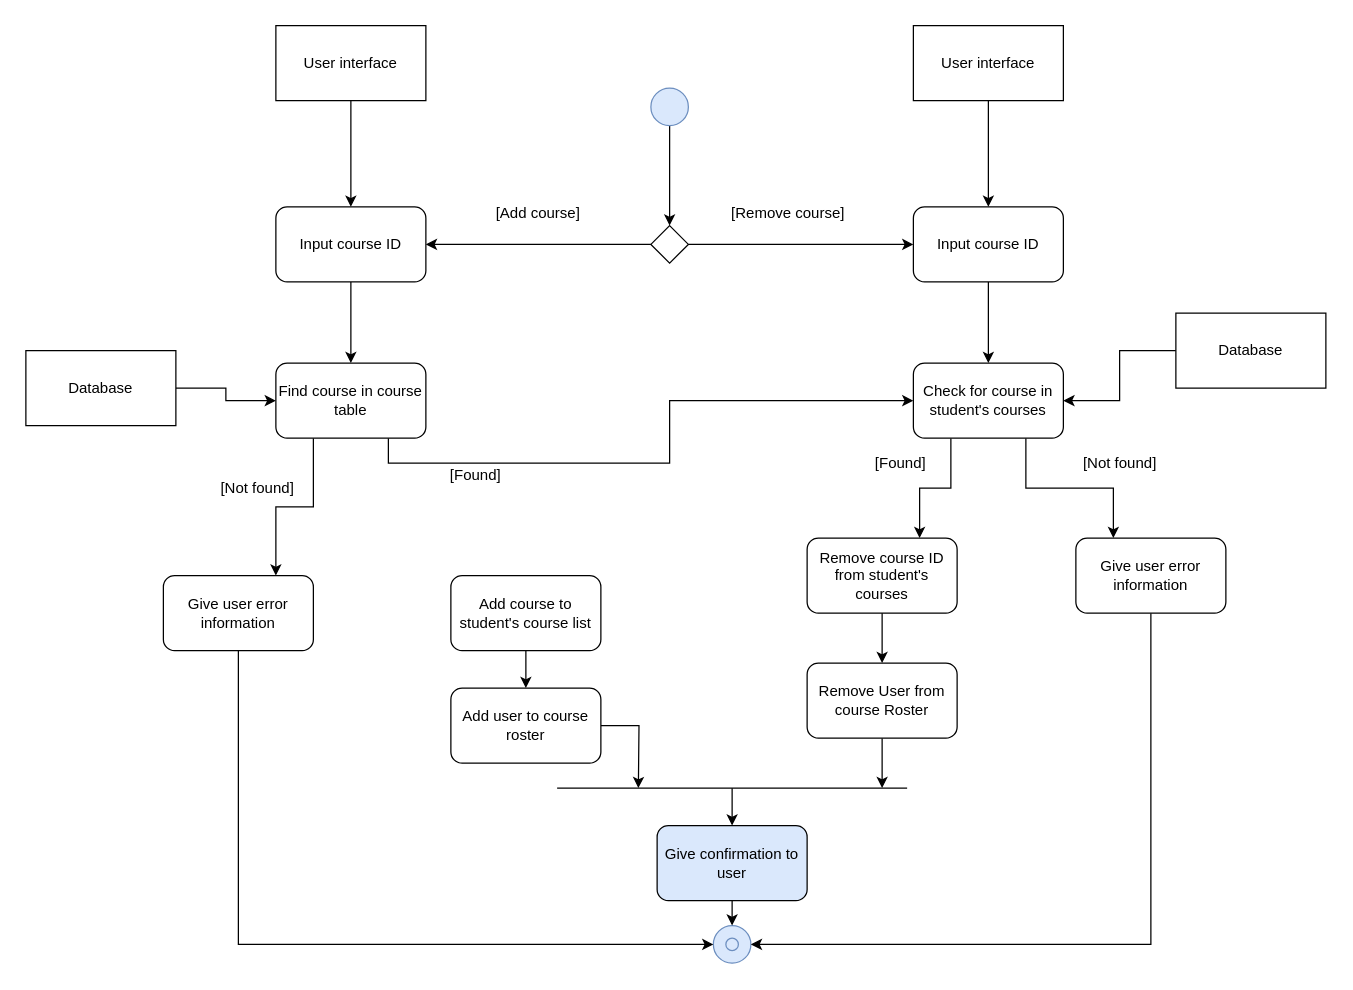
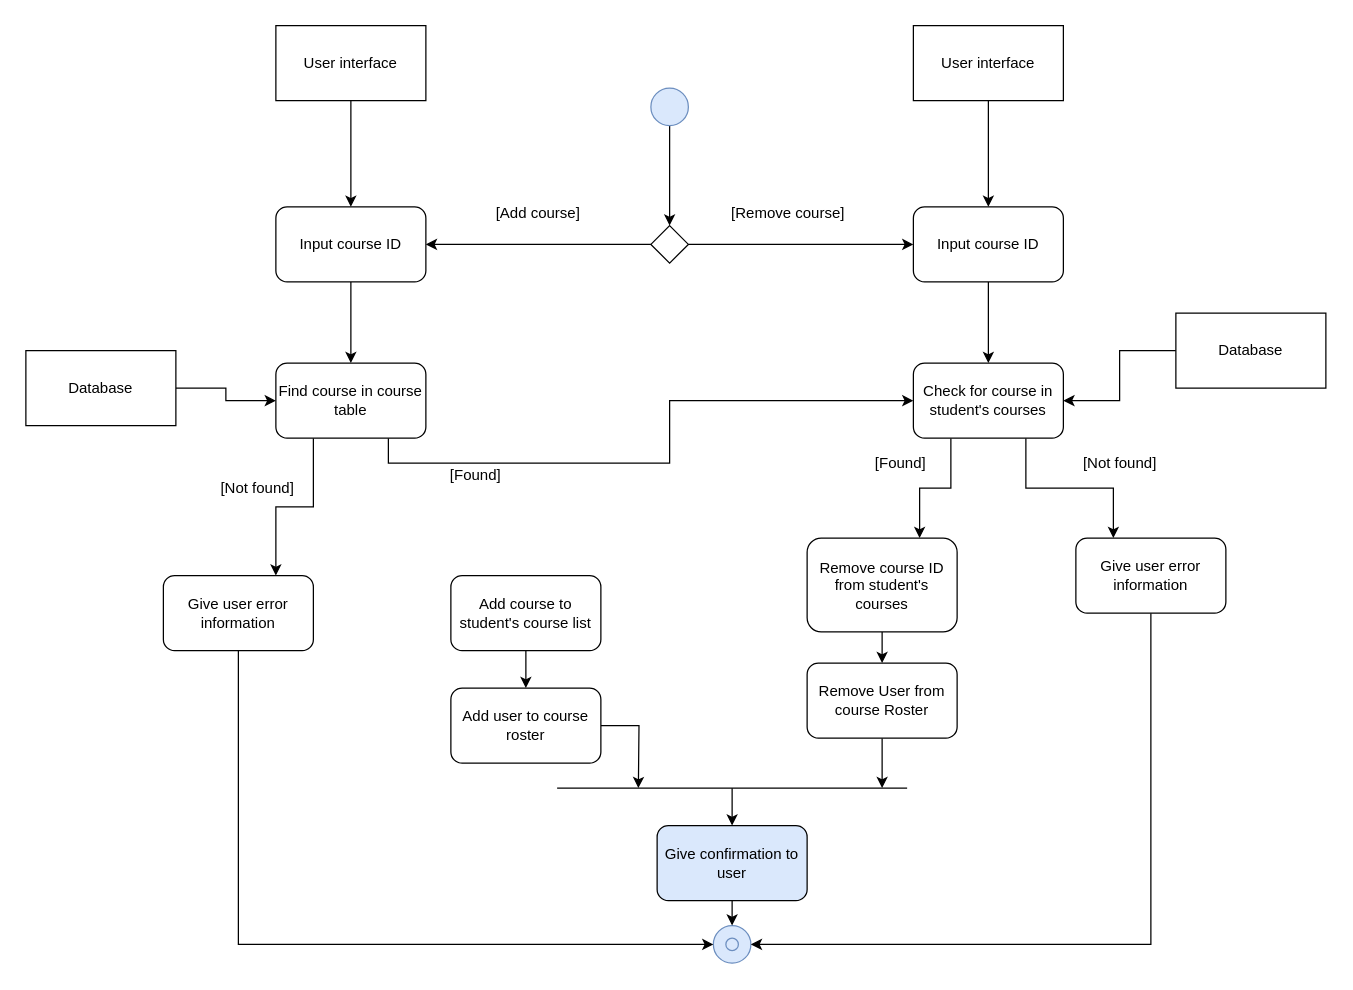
node "Remove course ID from student's courses": size 150x75 -> 150x94
